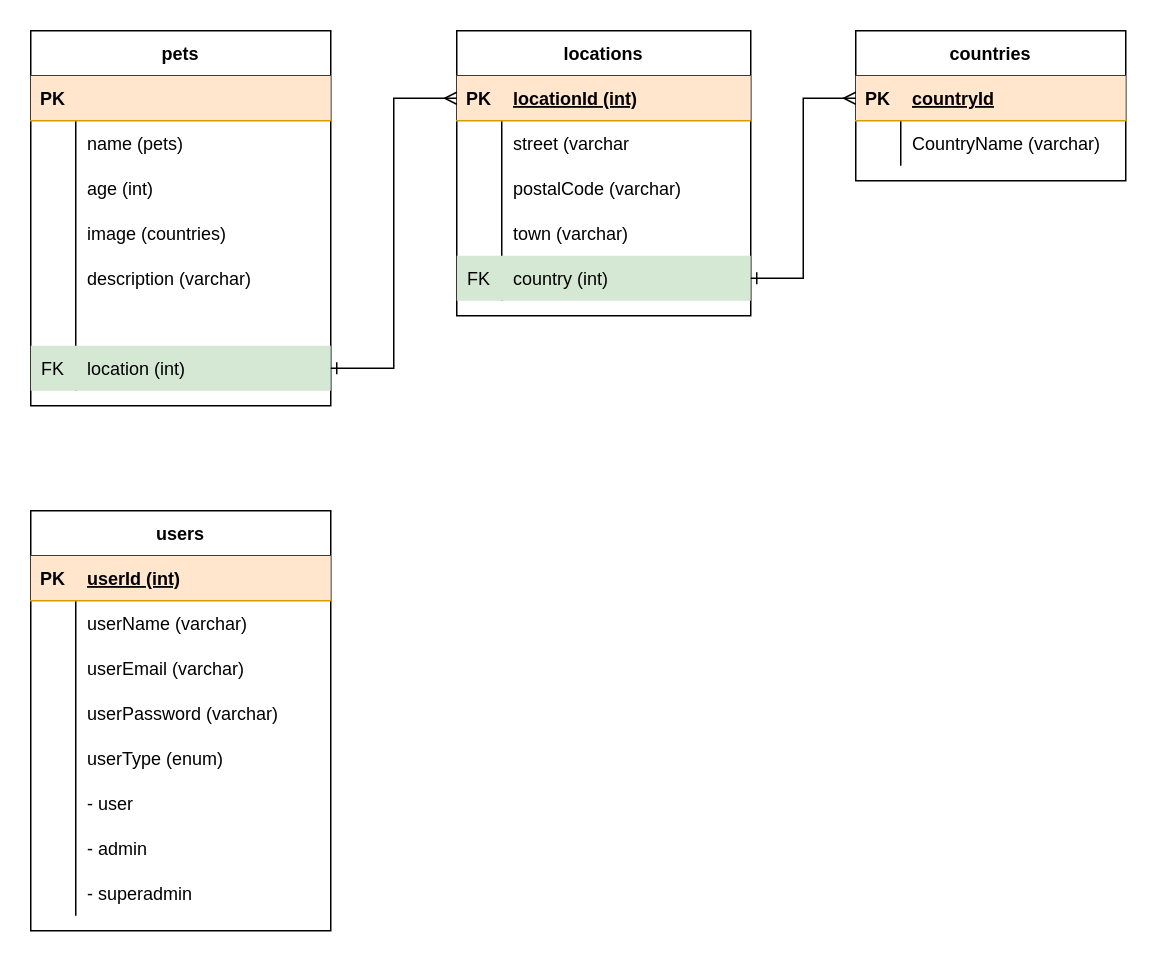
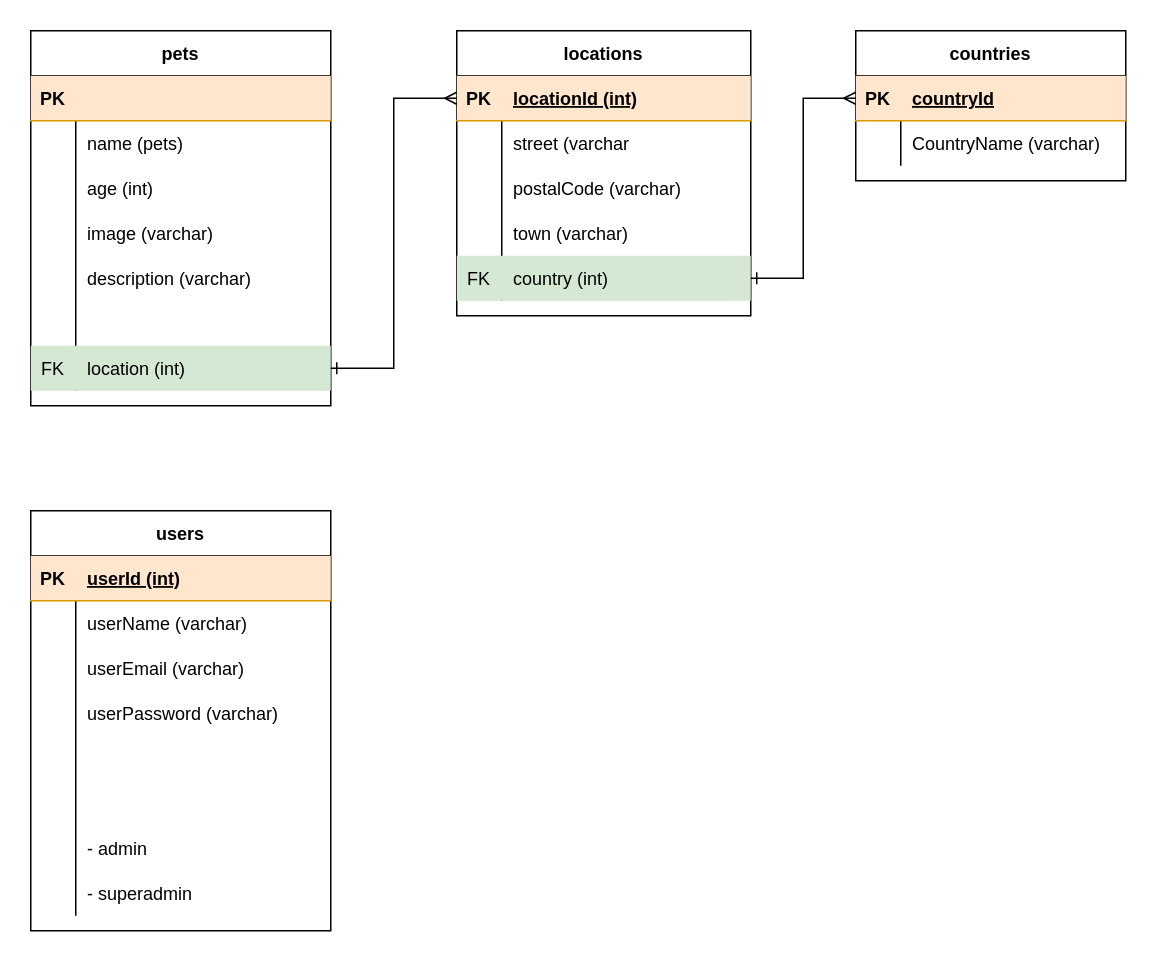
node "image (countries)": label "image (countries)" -> "image (varchar)"
node "userType (enum)": removed
node "- user": removed
